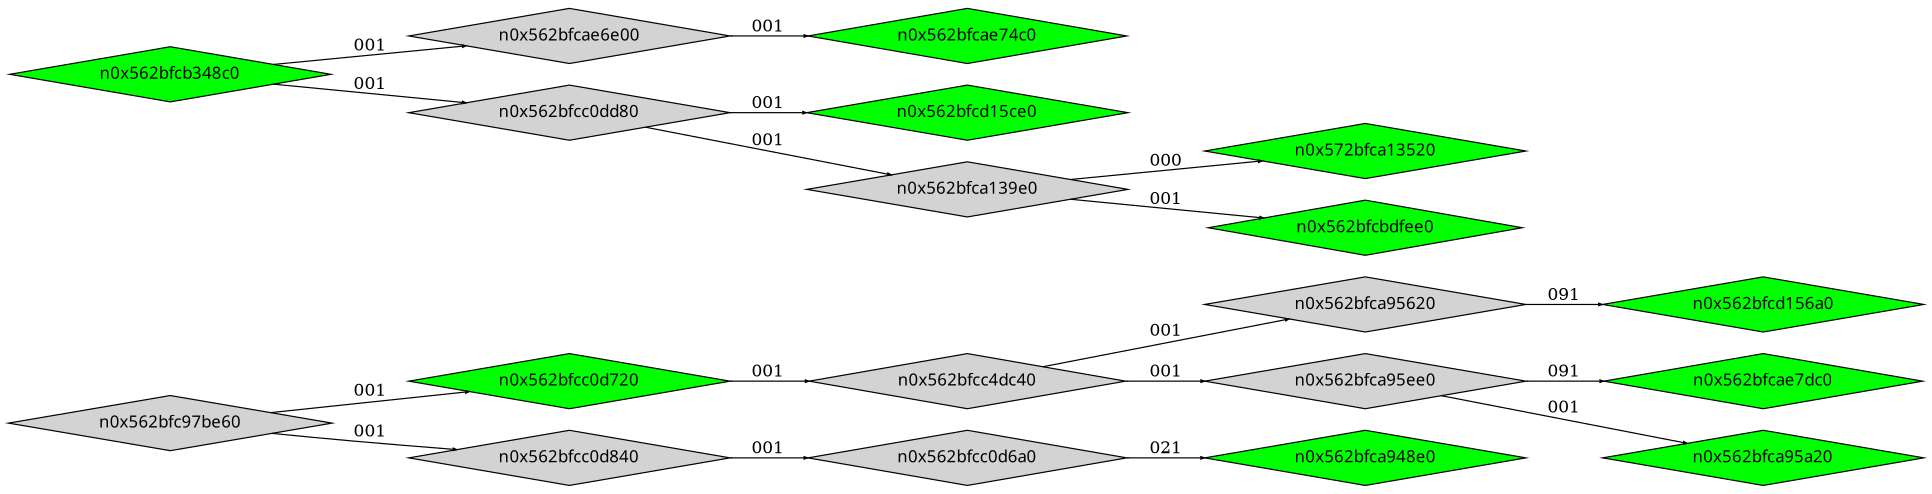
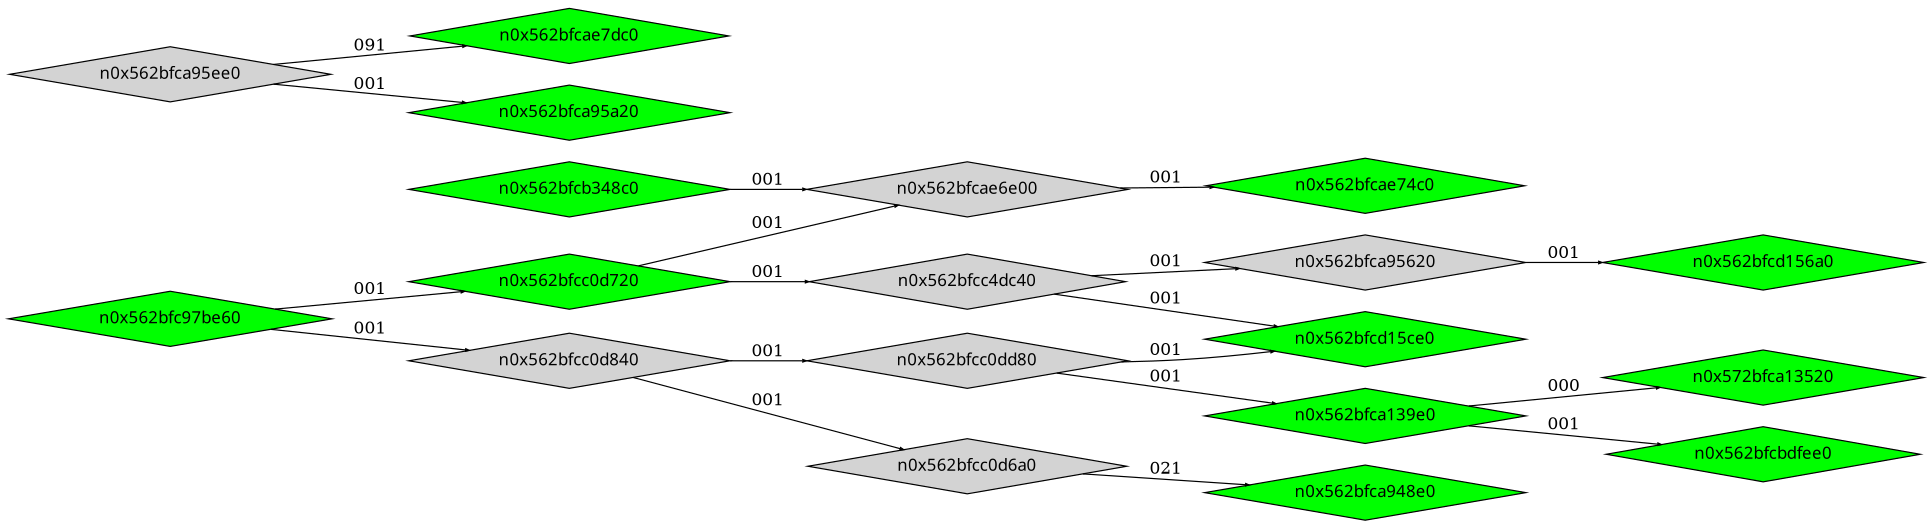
edge "n0x562bfcb348c0" -> "n0x562bfcc0dd80": now "n0x562bfcc0d840" -> "n0x562bfcc0dd80"
node "n0x562bfca139e0": fillcolor lightgrey -> green
edge "n0x562bfcc0d720" -> "n0x562bfcae6e00": added, label "001"
edge "n0x562bfca95620" -> "n0x562bfcd156a0": label "091" -> "001"
edge "n0x562bfcc4dc40" -> "n0x562bfca95ee0": now "n0x562bfcc4dc40" -> "n0x562bfcd15ce0"
node "n0x562bfc97be60": fillcolor lightgrey -> green
